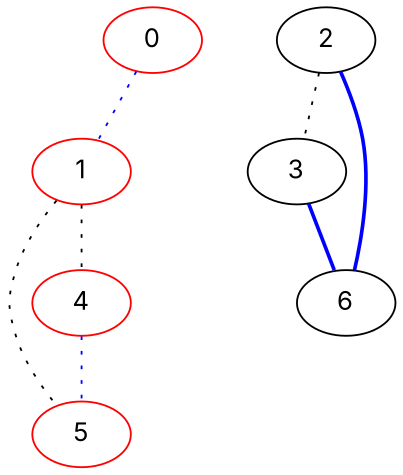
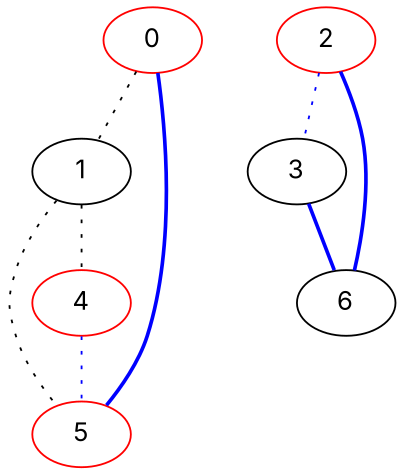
node "2": color black -> red
edge "0" -- "1": color blue -> black
edge "2" -- "3": color black -> blue
node "1": color red -> black
edge "0" -- "5": added
